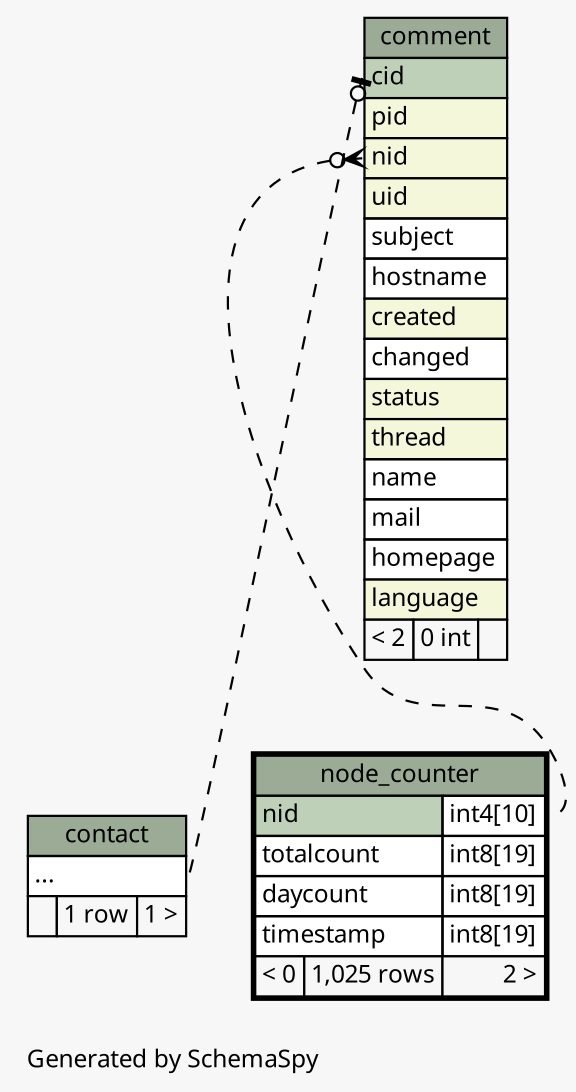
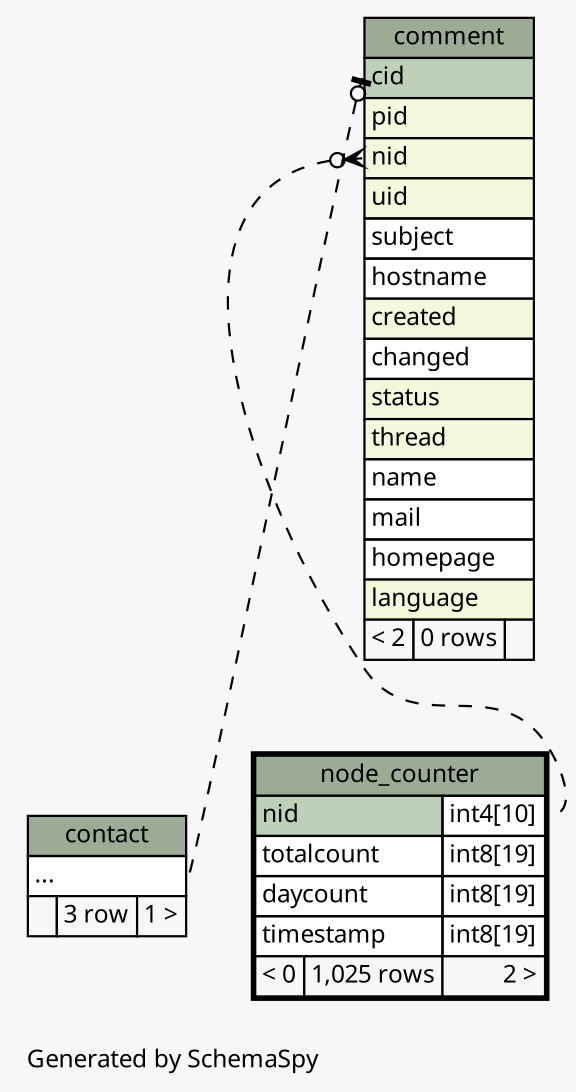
node "comment": text "0 int" -> "0 rows"
node "contact": text "1 row" -> "3 row"
